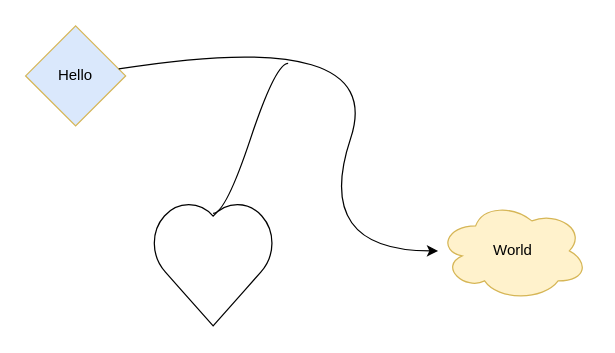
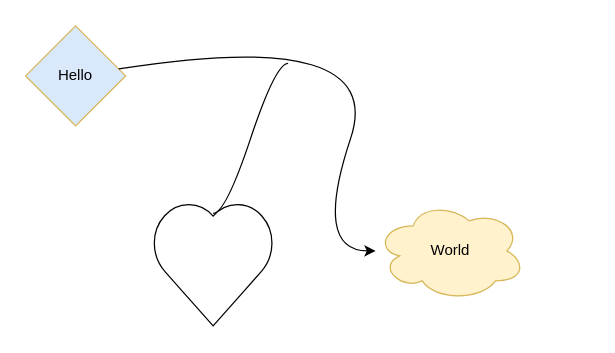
node "World": moved (513, 251) -> (451, 251)
